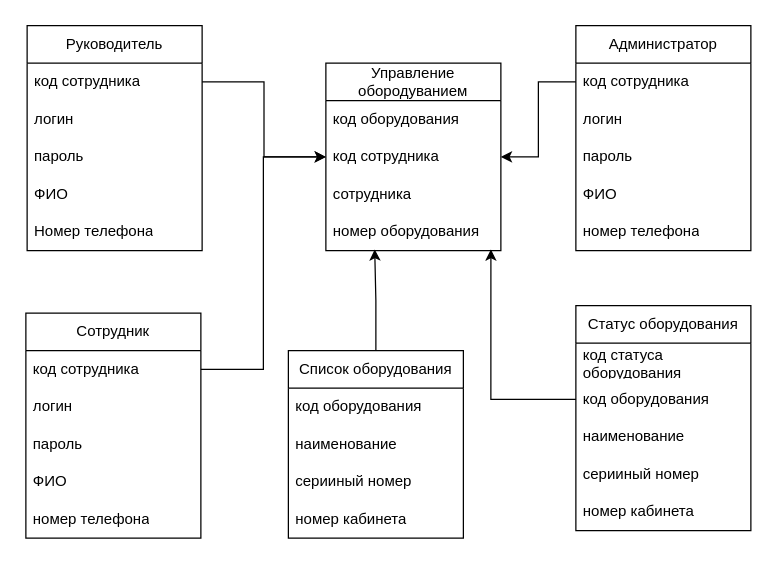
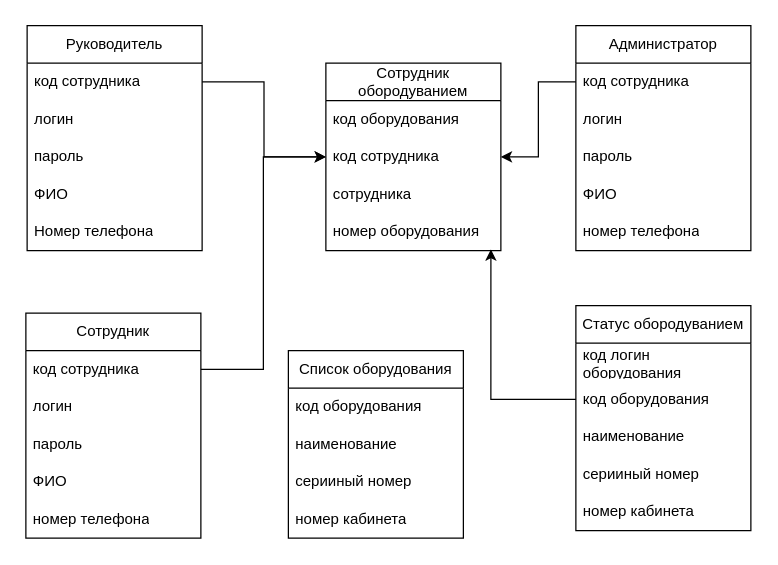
node "Управление обородуванием": label "Управление обородуванием" -> "Сотрудник обородуванием"
edge "Список оборудования" -> "номер оборудования": removed
node "Статус оборудования": label "Статус оборудования" -> "Статус обородуванием"
node "код статуса оборудования": label "код статуса оборудования" -> "код логин оборудования"
